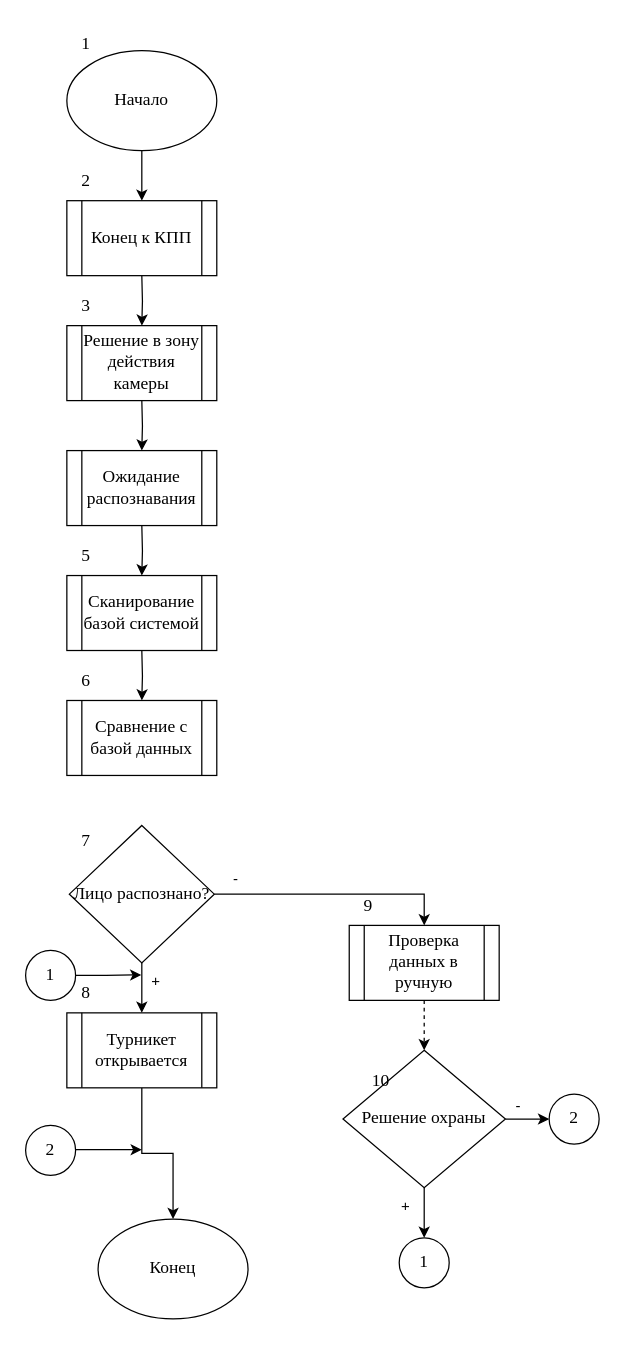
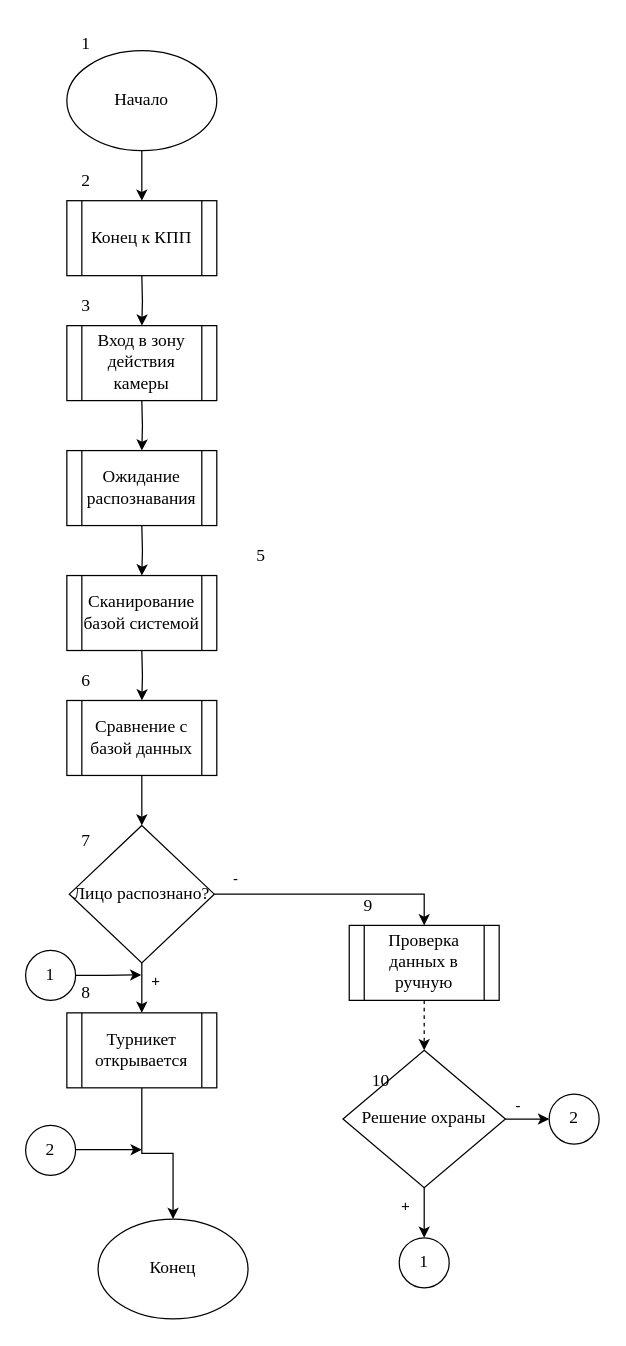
node "Решение в зону действия камеры": label "Решение в зону действия камеры" -> "Вход в зону действия камеры"
node "5": moved (86, 557) -> (261, 557)
edge "Сравнение с базой данных" -> "Лицо распознано?": added
